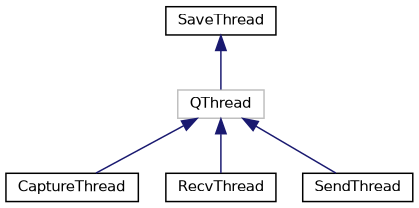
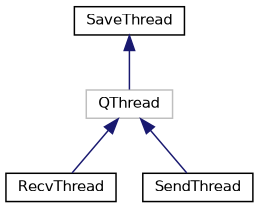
node "CaptureThread": removed
